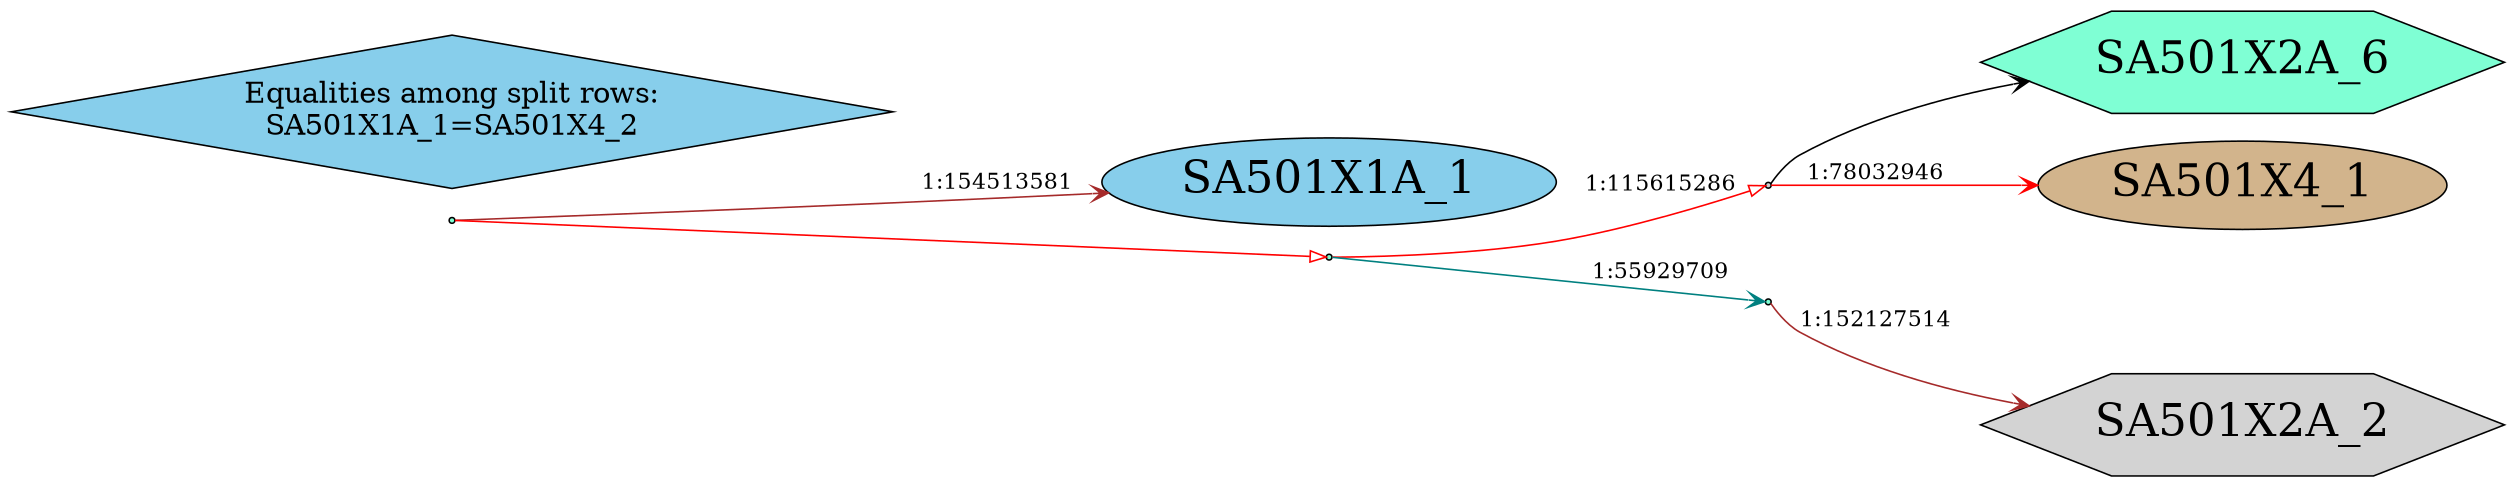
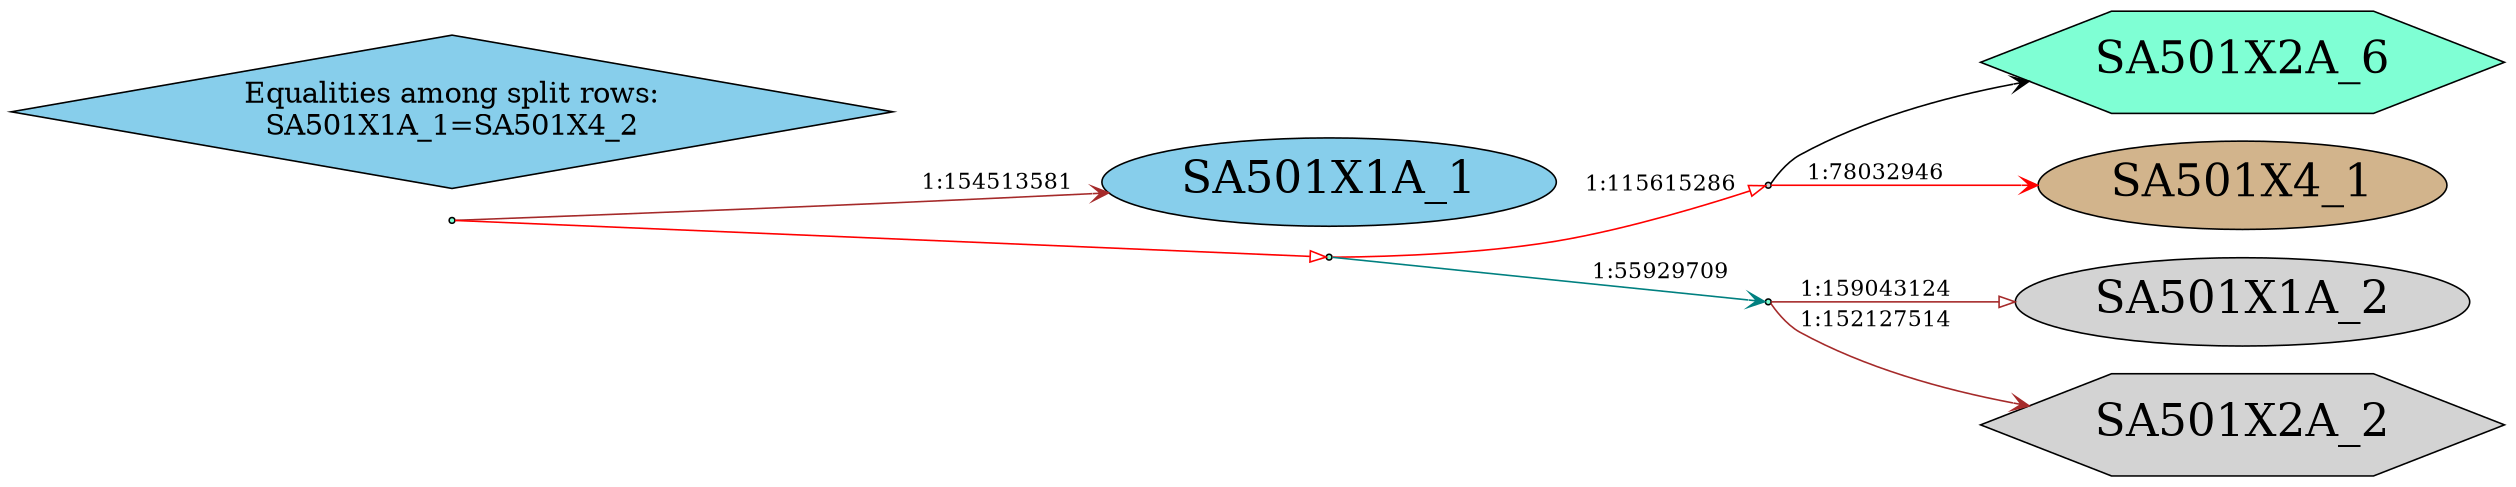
node "SA501X1A_2": added
